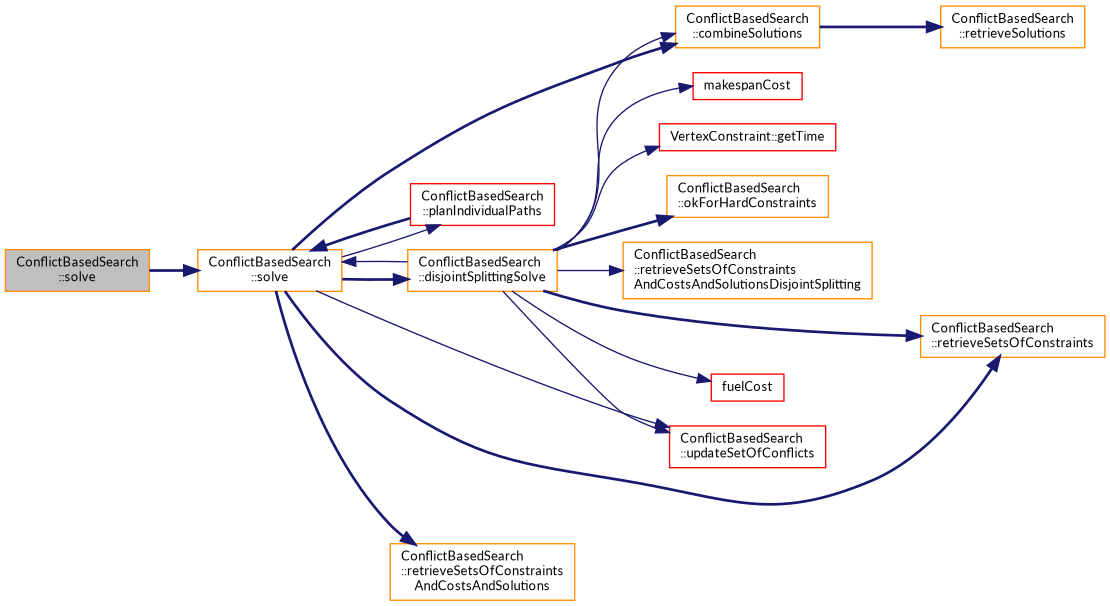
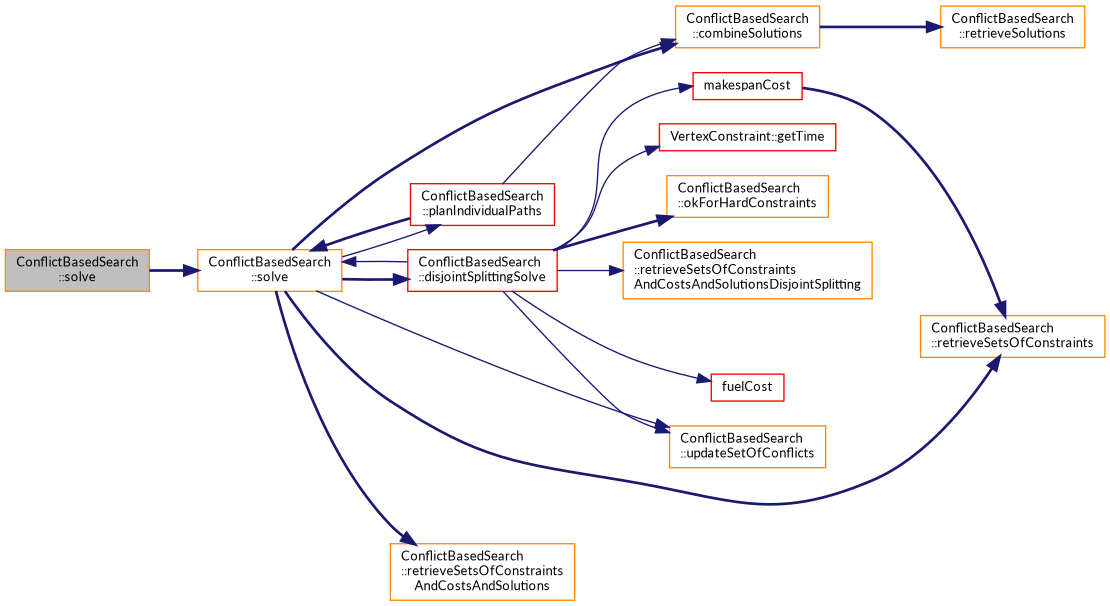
edge "ConflictBasedSearch ::disjointSplittingSolve" -> "ConflictBasedSearch ::combineSolutions": now "ConflictBasedSearch ::planIndividualPaths" -> "ConflictBasedSearch ::combineSolutions"
node "ConflictBasedSearch ::disjointSplittingSolve": color darkorange -> red
edge "ConflictBasedSearch ::disjointSplittingSolve" -> "ConflictBasedSearch ::retrieveSetsOfConstraints": now "makespanCost" -> "ConflictBasedSearch ::retrieveSetsOfConstraints"
node "ConflictBasedSearch ::updateSetOfConflicts": color red -> darkorange
